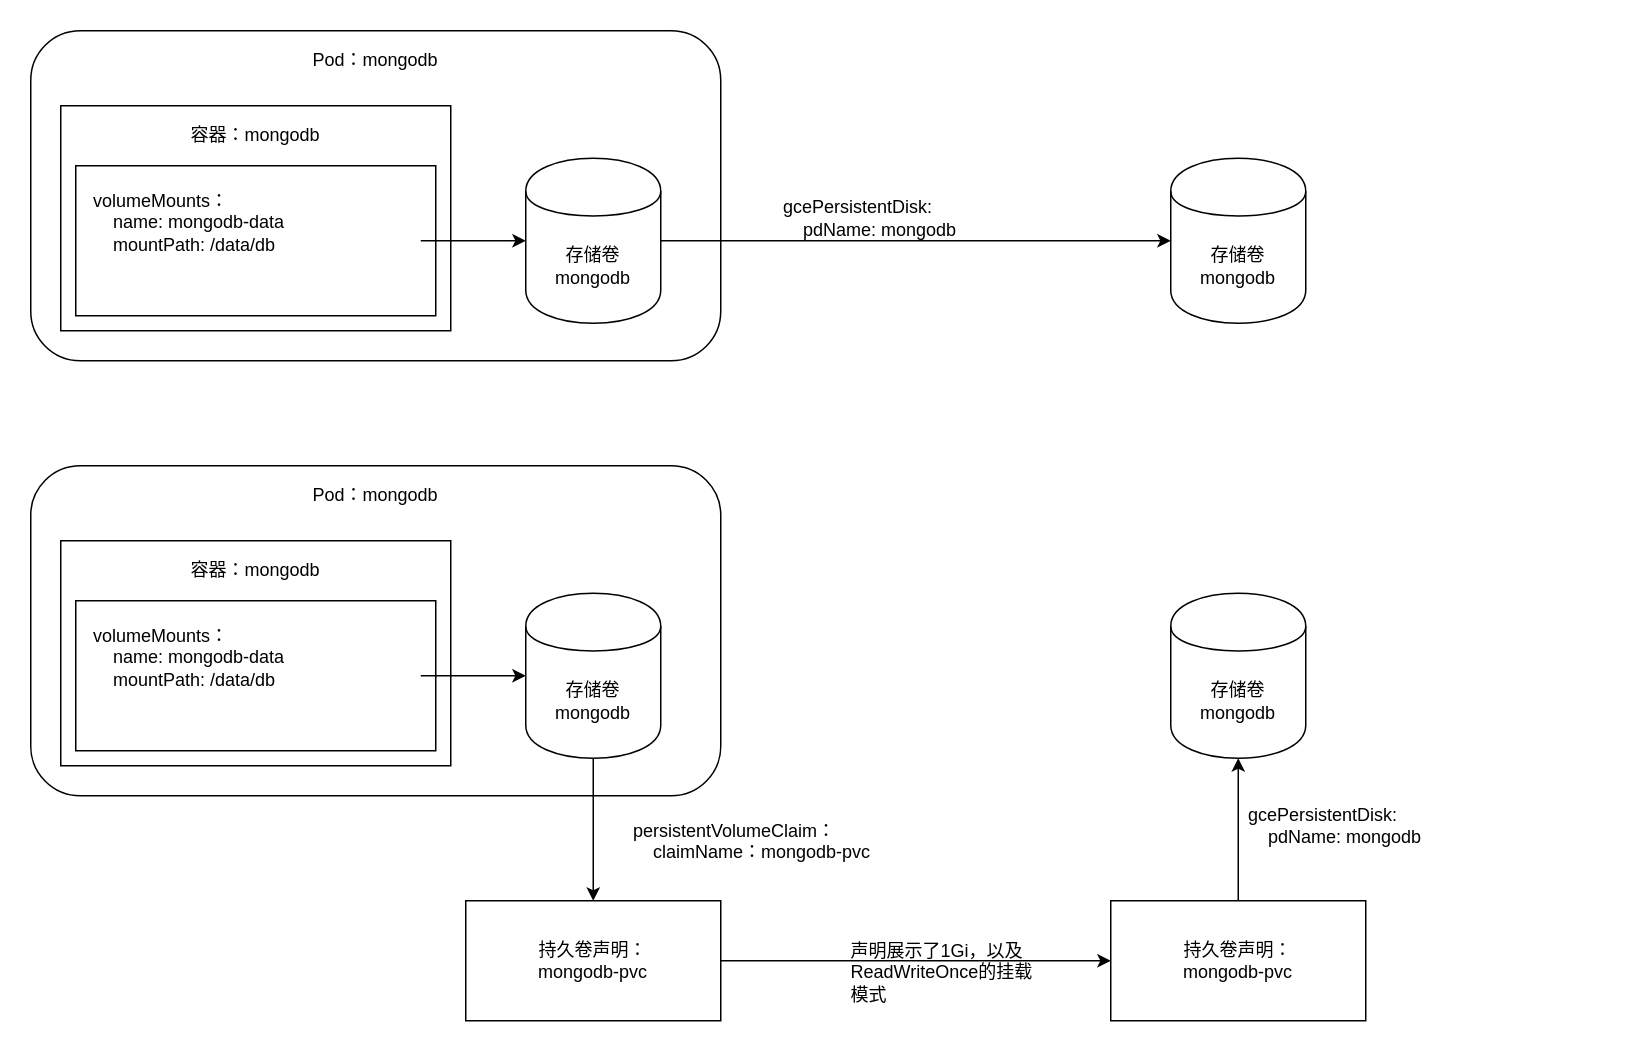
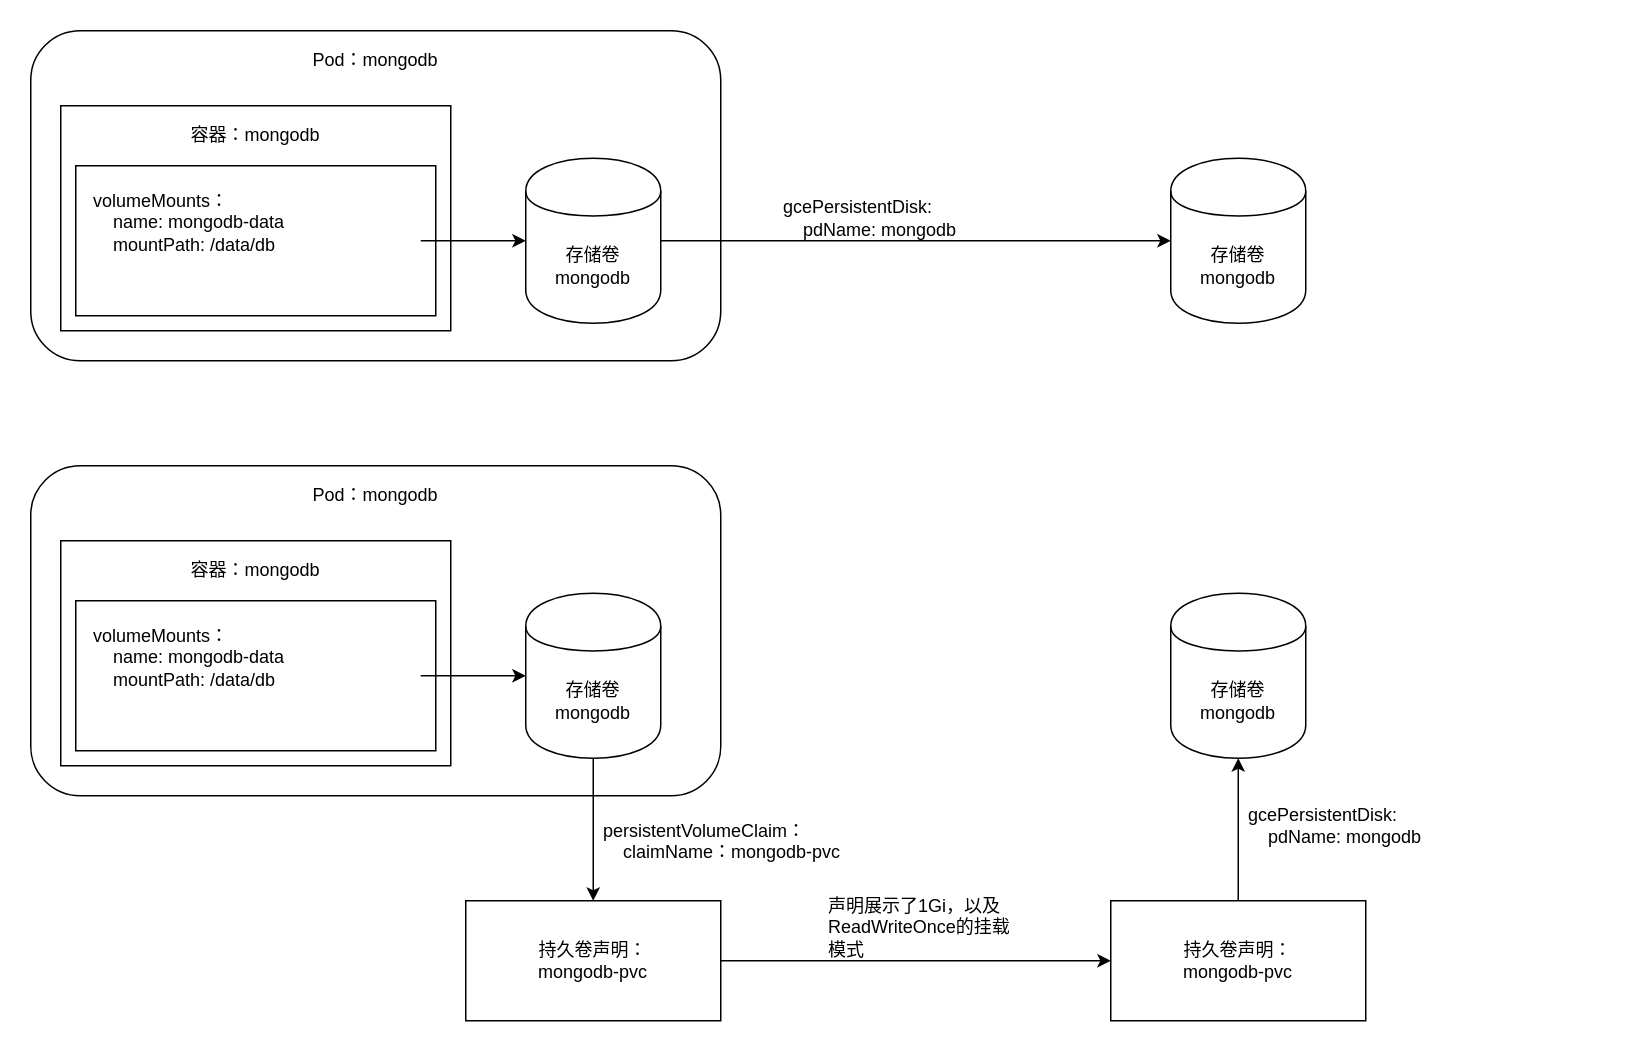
node "persistentVolumeClaim： claimName：mongodb-pvc": moved (818, 841) -> (788, 841)
node "声明展示了1Gi，以及ReadWriteOnce的挂载模式": moved (946, 983) -> (923, 938)
